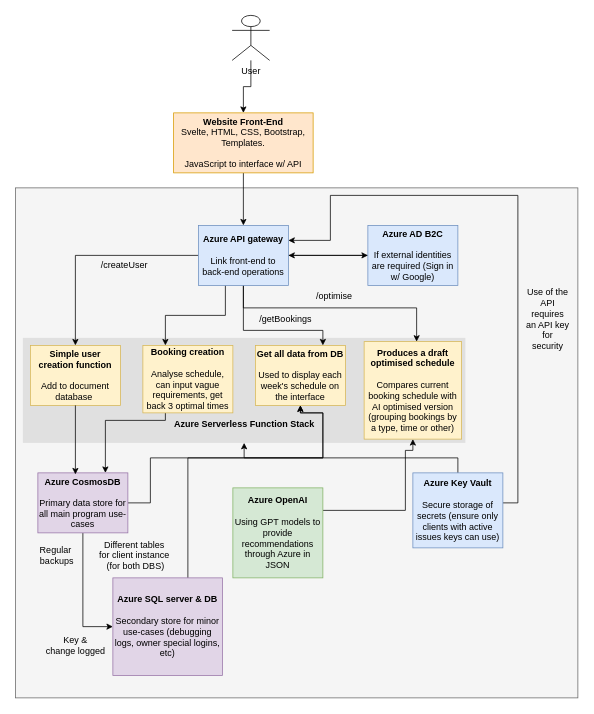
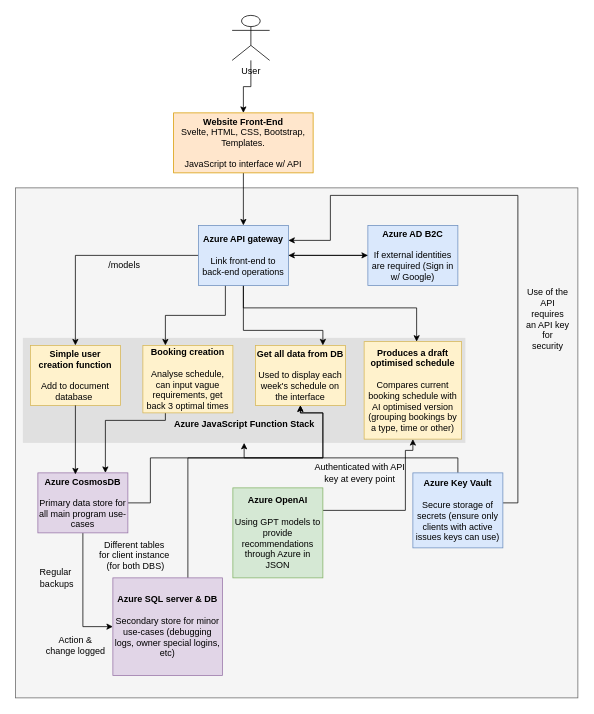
node "/createUser": label "/createUser" -> "/models"
node "/optimise": removed
node "/getBookings": removed
node "Azure Serverless Function Stack": label "Azure Serverless Function Stack" -> "Azure JavaScript Function Stack"
node "Authenticated with API key at every point": added
node "Regular backups": moved (57, 555) -> (57, 578)
node "Key & change logged": label "Key & change logged" -> "Action & change logged"
